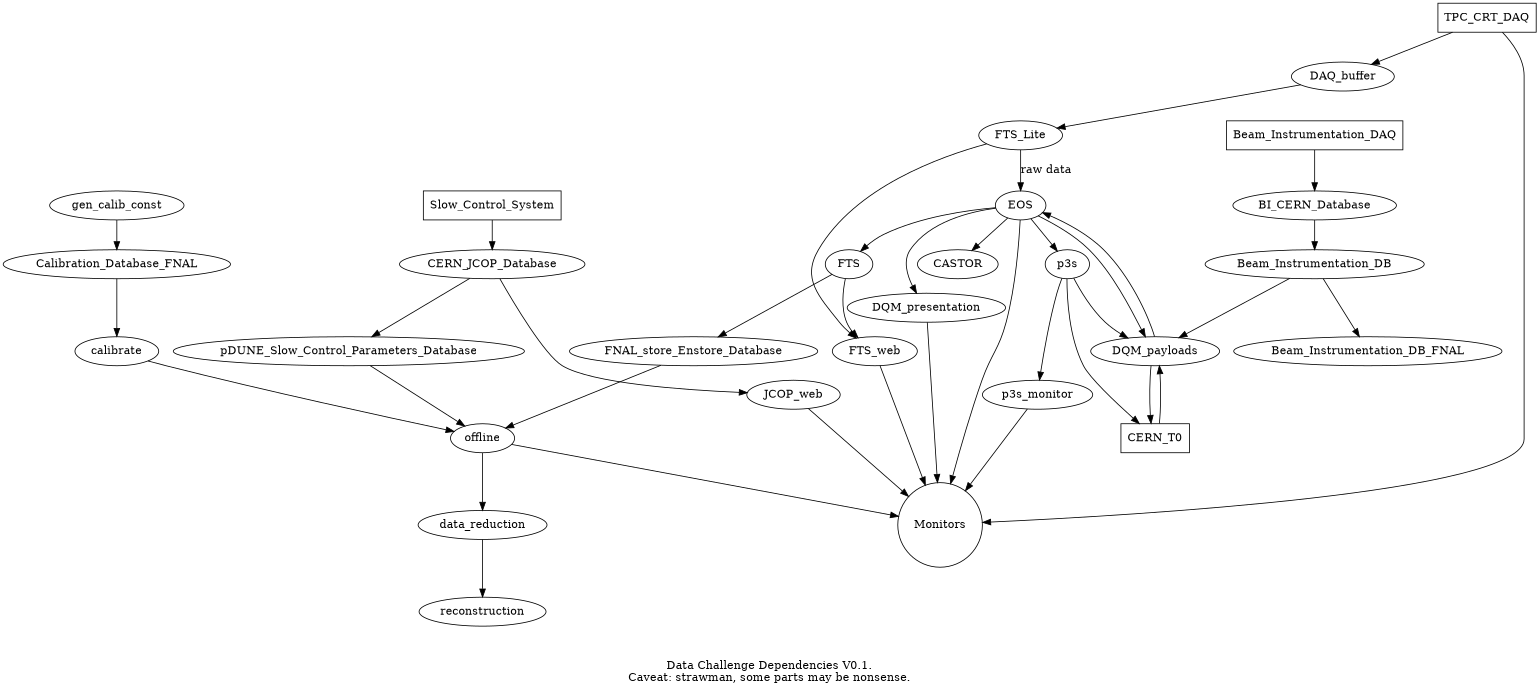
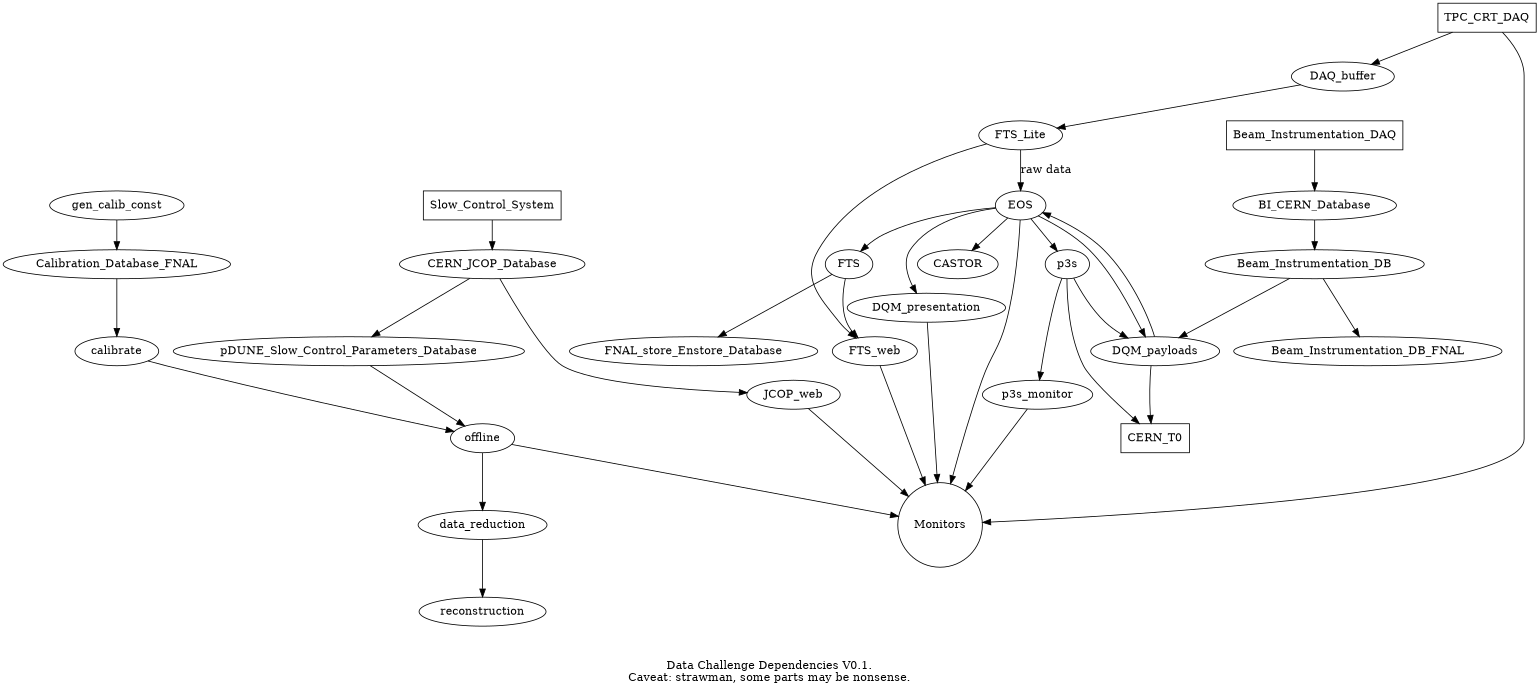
edge "FNAL_store_Enstore_Database" -> "offline": removed
edge "CERN_T0" -> "DQM_payloads": removed
